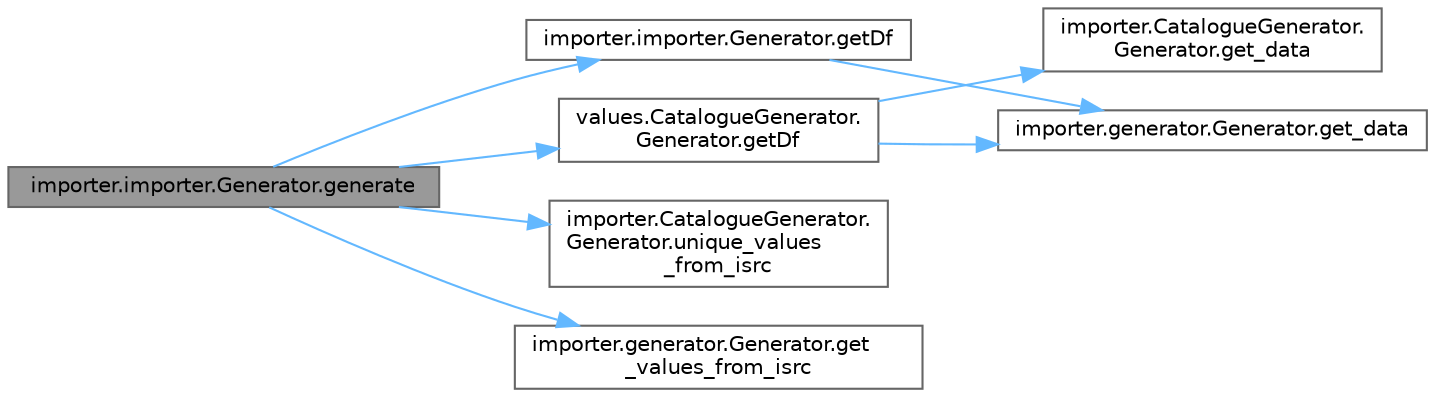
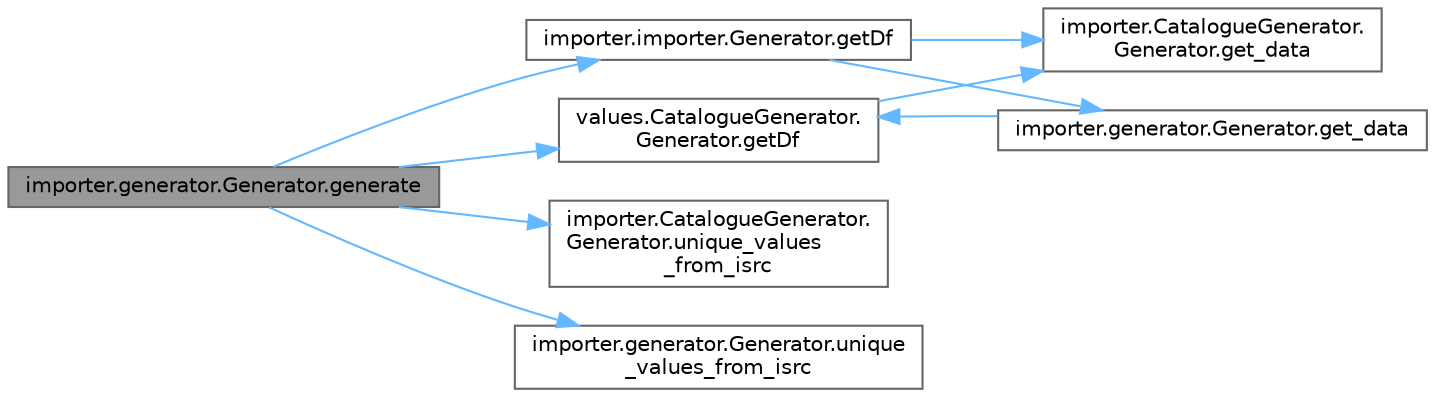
edge "importer.importer.Generator.getDf" -> "importer.CatalogueGenerator. Generator.get_data": added
edge "values.CatalogueGenerator. Generator.getDf" -> "importer.generator.Generator.get_data": reversed
node "importer.importer.Generator.generate": label "importer.importer.Generator.generate" -> "importer.generator.Generator.generate"
node "importer.generator.Generator.get _values_from_isrc": label "importer.generator.Generator.get _values_from_isrc" -> "importer.generator.Generator.unique _values_from_isrc"
